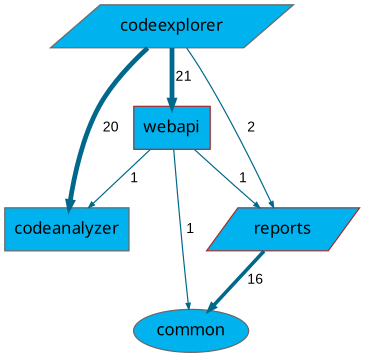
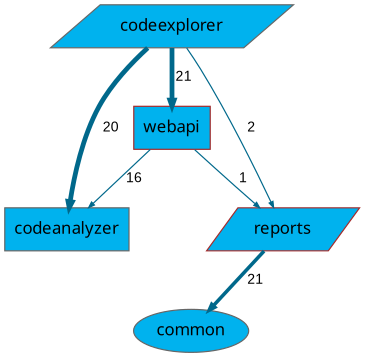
edge "webapi" -> "codeanalyzer": label " 1 " -> " 16 "
edge "webapi" -> "common": removed, label "1"
edge "reports" -> "common": label " 16 " -> " 21 "
